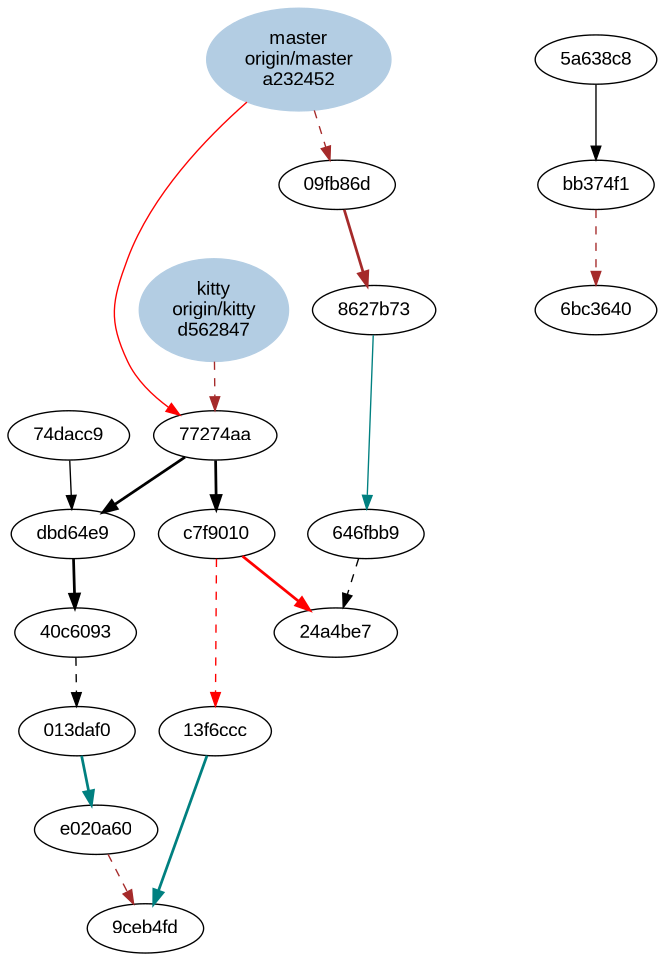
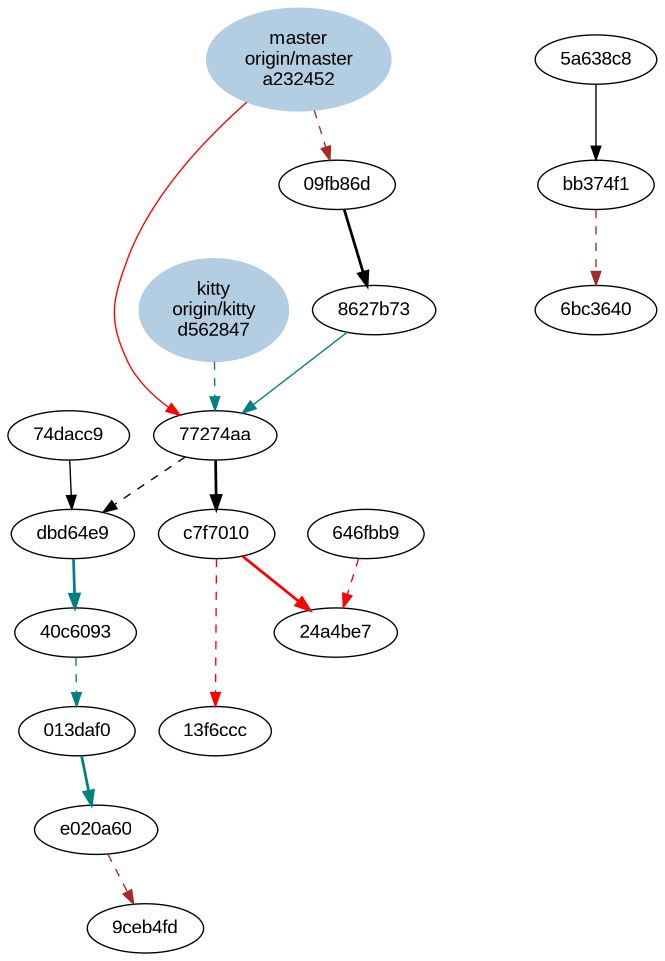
edge "09fb86d" -> "8627b73": color brown -> black
edge "kitty origin/kitty d562847" -> "77274aa": color brown -> teal
edge "8627b73" -> "646fbb9": now "8627b73" -> "77274aa"
edge "77274aa" -> "dbd64e9": style bold -> dashed
node "c7f9010": label "c7f9010" -> "c7f7010"
edge "646fbb9" -> "24a4be7": color black -> red
edge "dbd64e9" -> "40c6093": color black -> teal
edge "40c6093" -> "013daf0": color black -> teal
edge "13f6ccc" -> "9ceb4fd": removed
